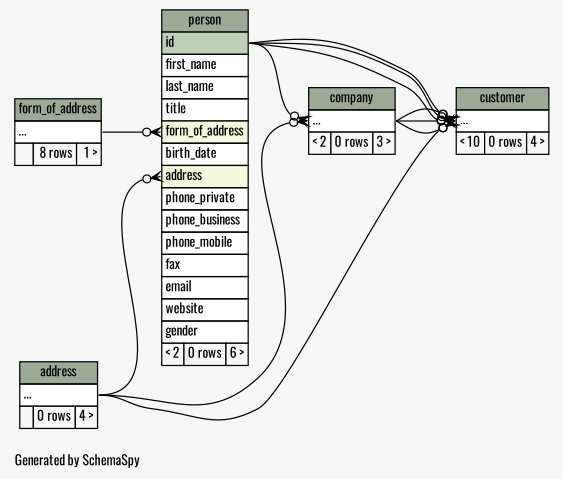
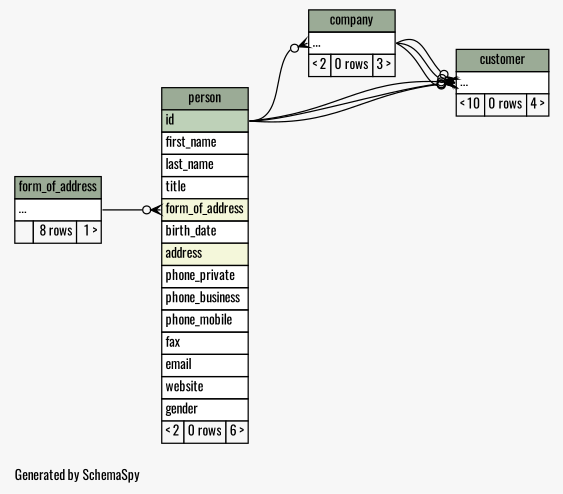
node "address": removed
